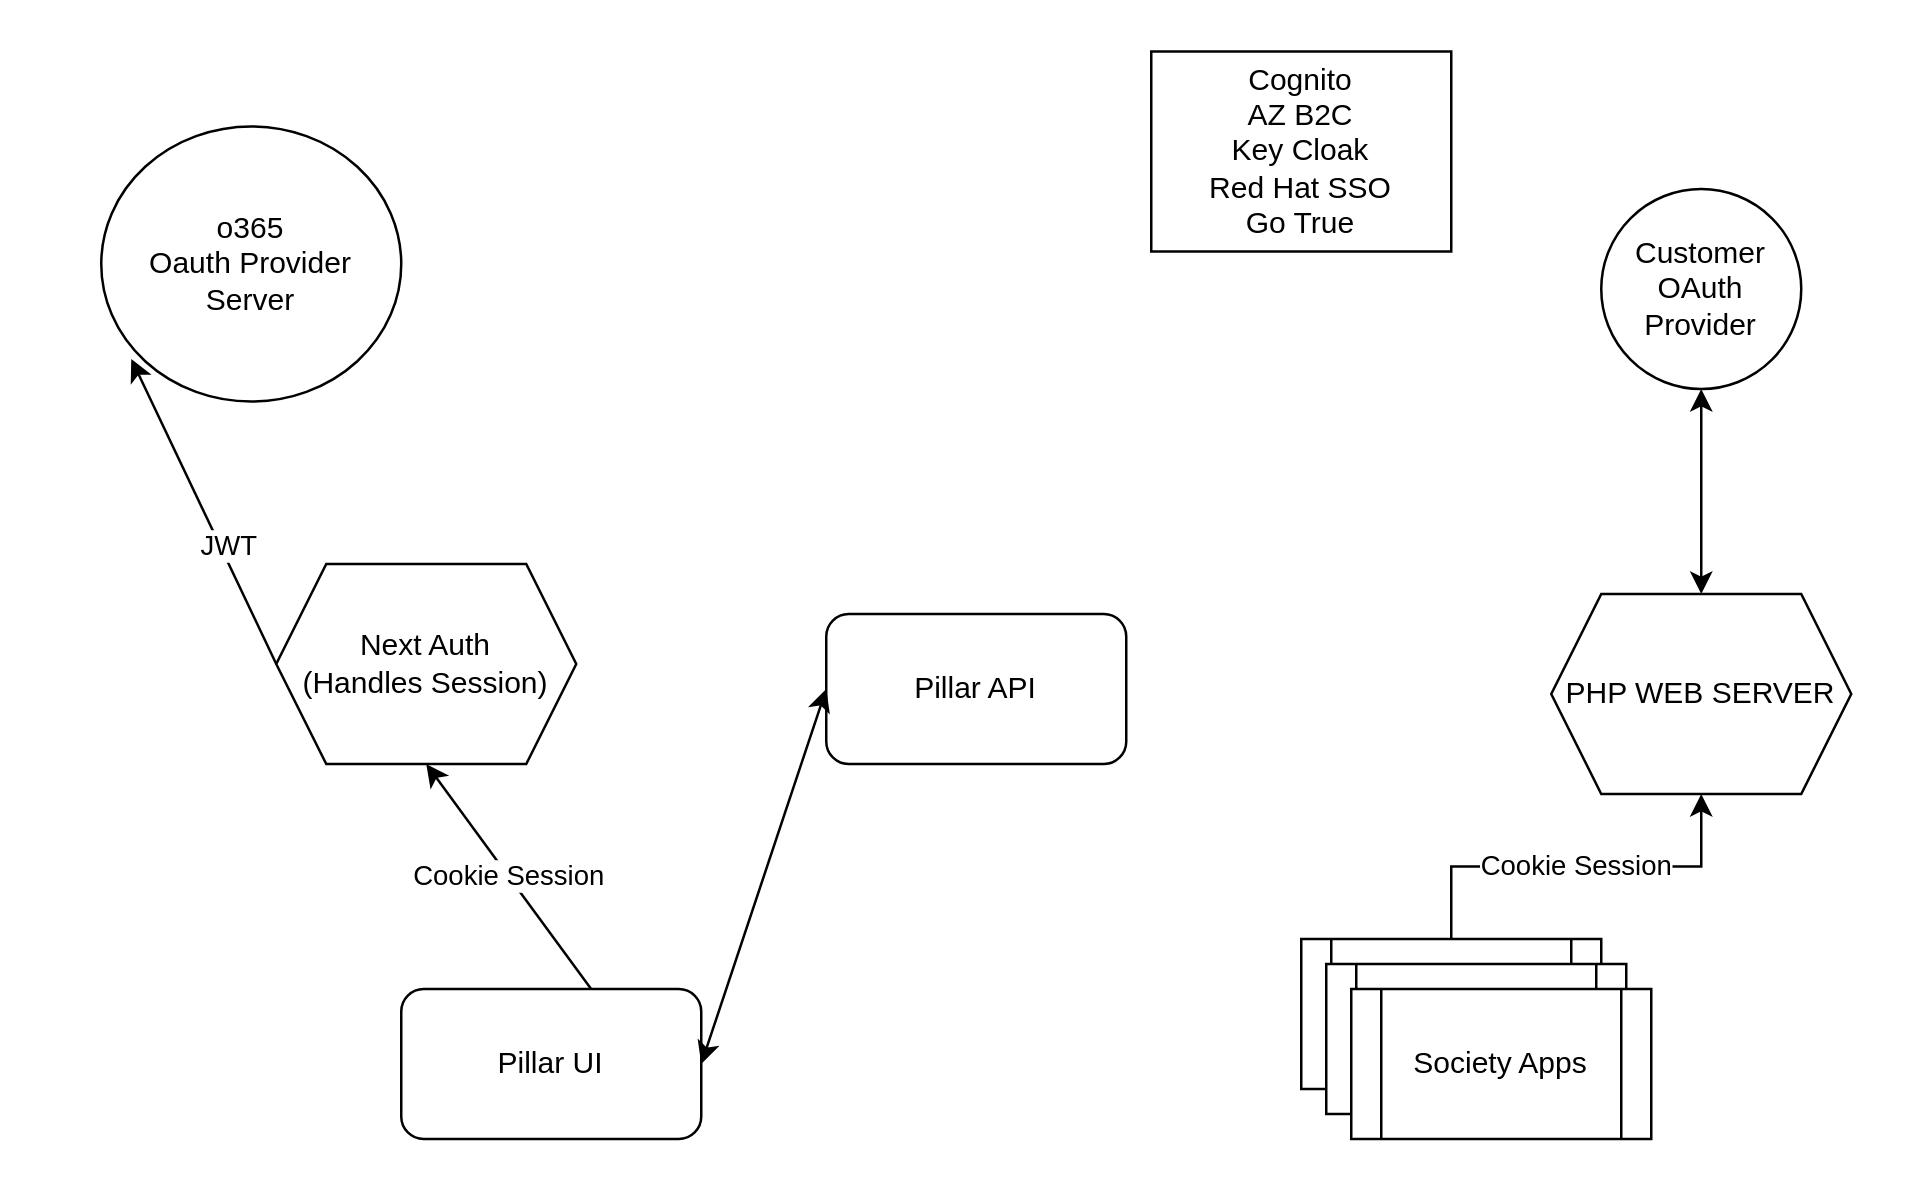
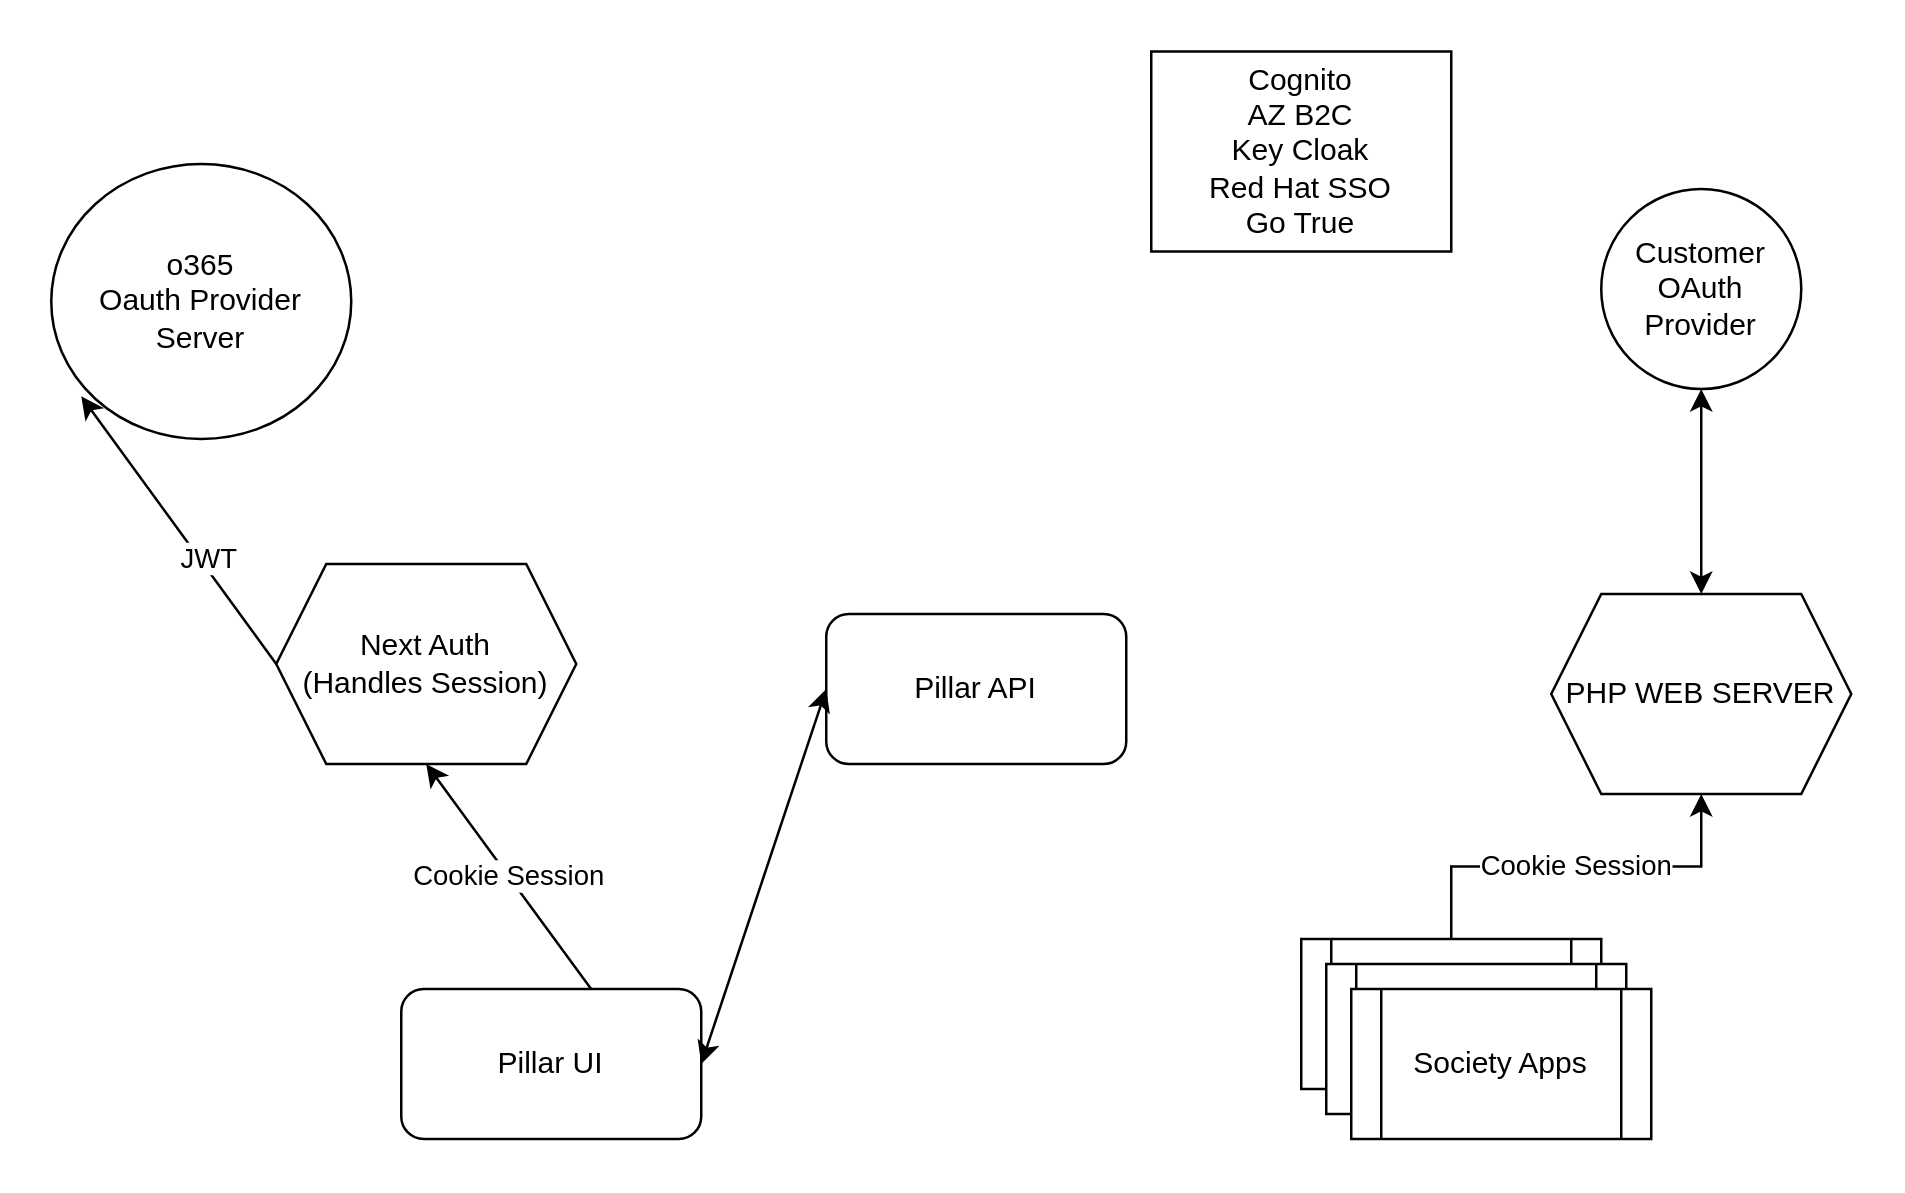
node "o365 Oauth Provider Server": moved (251, 264) -> (201, 301)
